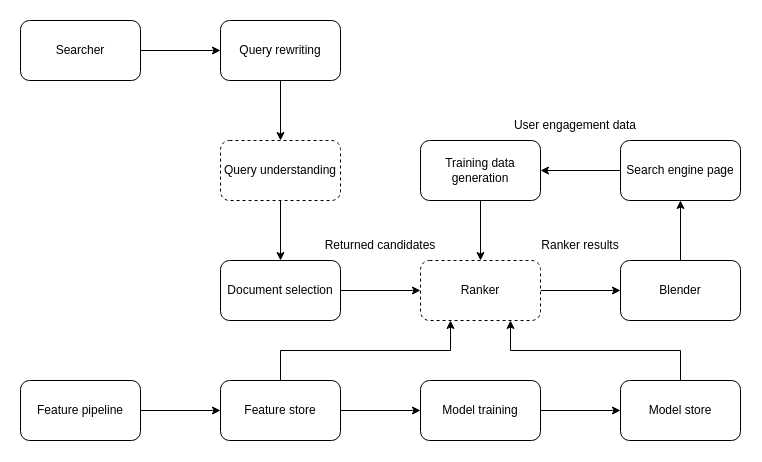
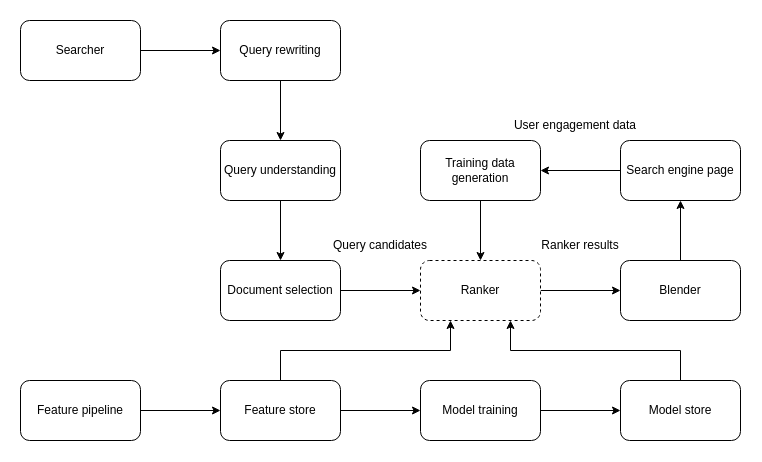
node "Query understanding": style dashed -> solid
node "Returned candidates": label "Returned candidates" -> "Query candidates"
